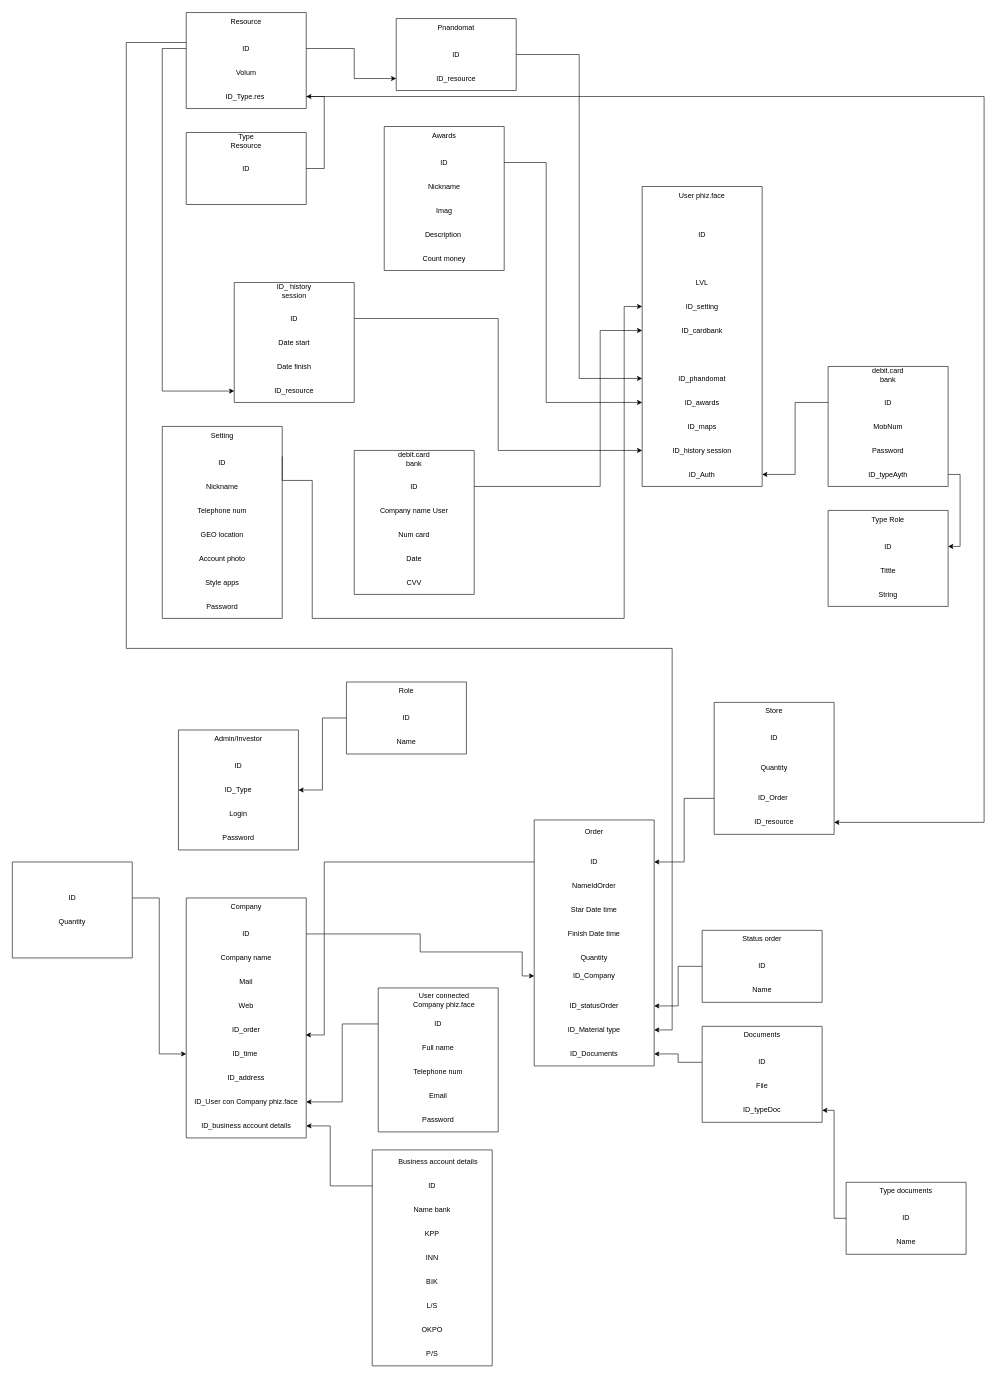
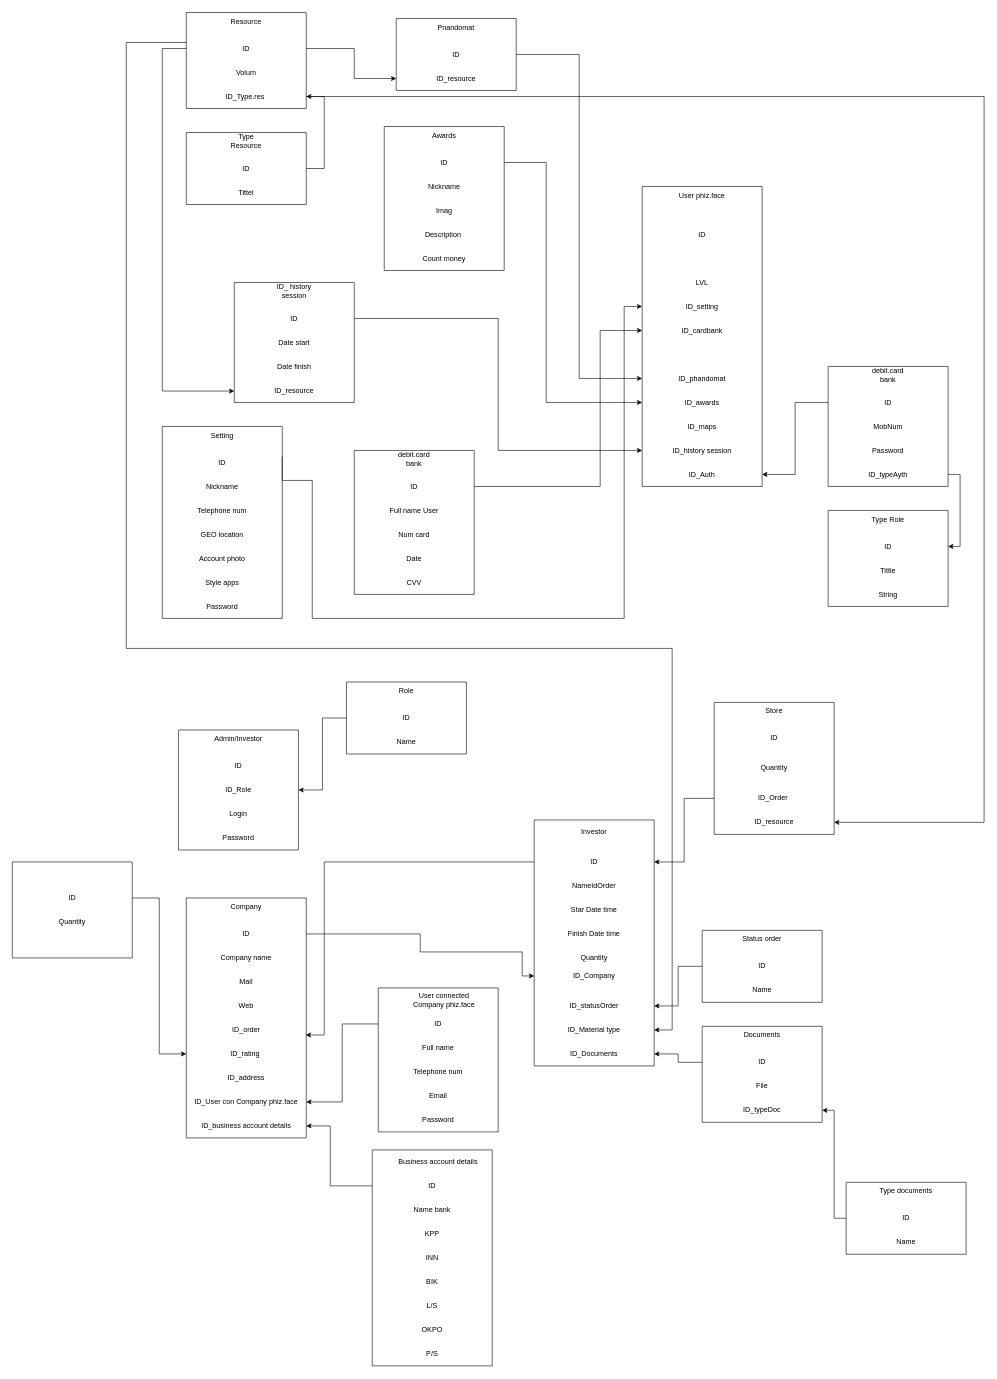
node "Tittel": added
node "Company name User": label "Company name User" -> "Full name User"
node "ID_Type": label "ID_Type" -> "ID_Role"
node "Order": label "Order" -> "Investor"
node "ID_time": label "ID_time" -> "ID_rating"
